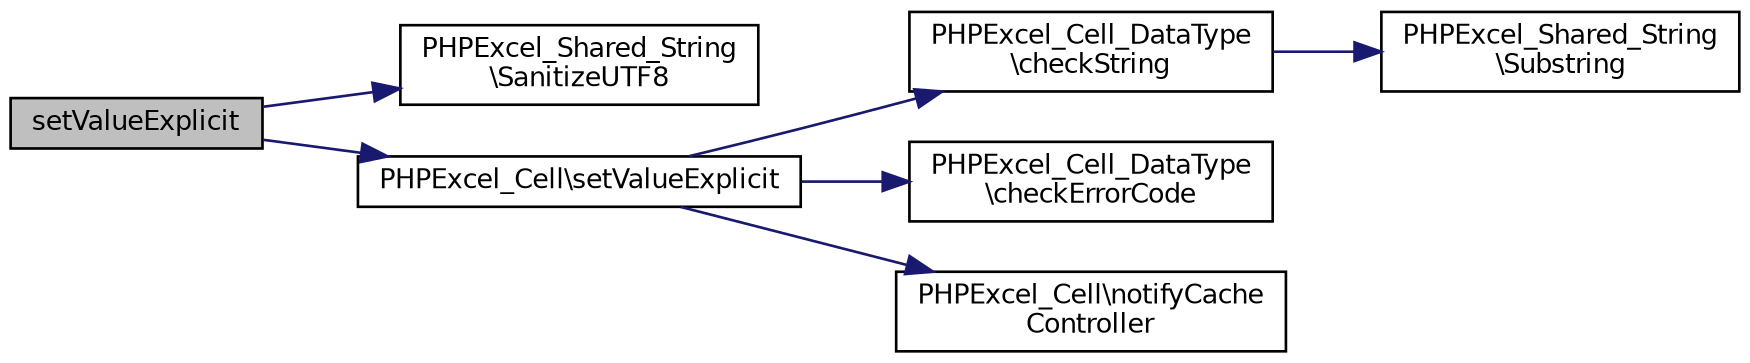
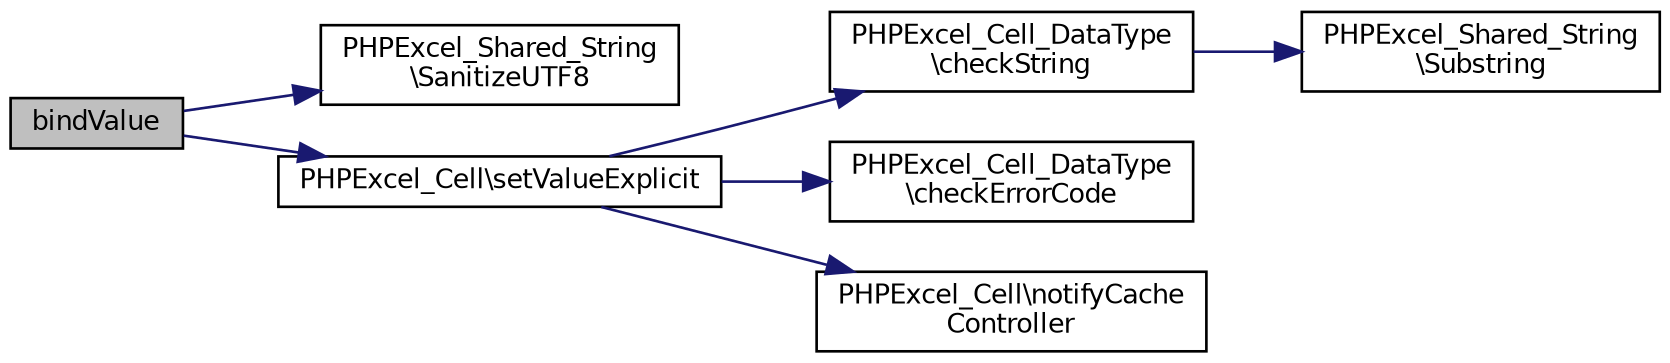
node "setValueExplicit": label "setValueExplicit" -> "bindValue"
